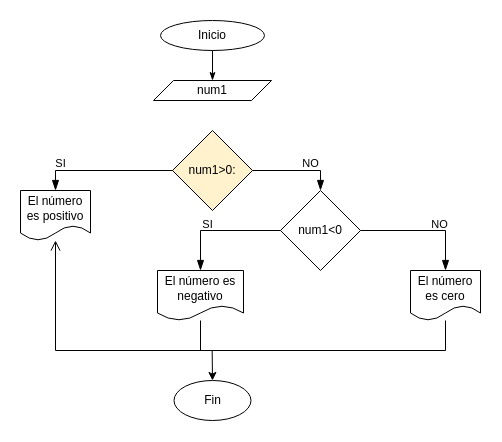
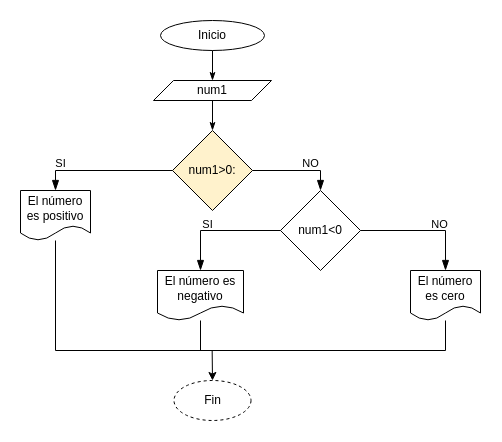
edge "num1" -> "num1>0:": added
edge "El número es cero" -> "El número es positivo": arrowhead open -> none
node "Fin": style solid -> dashed
